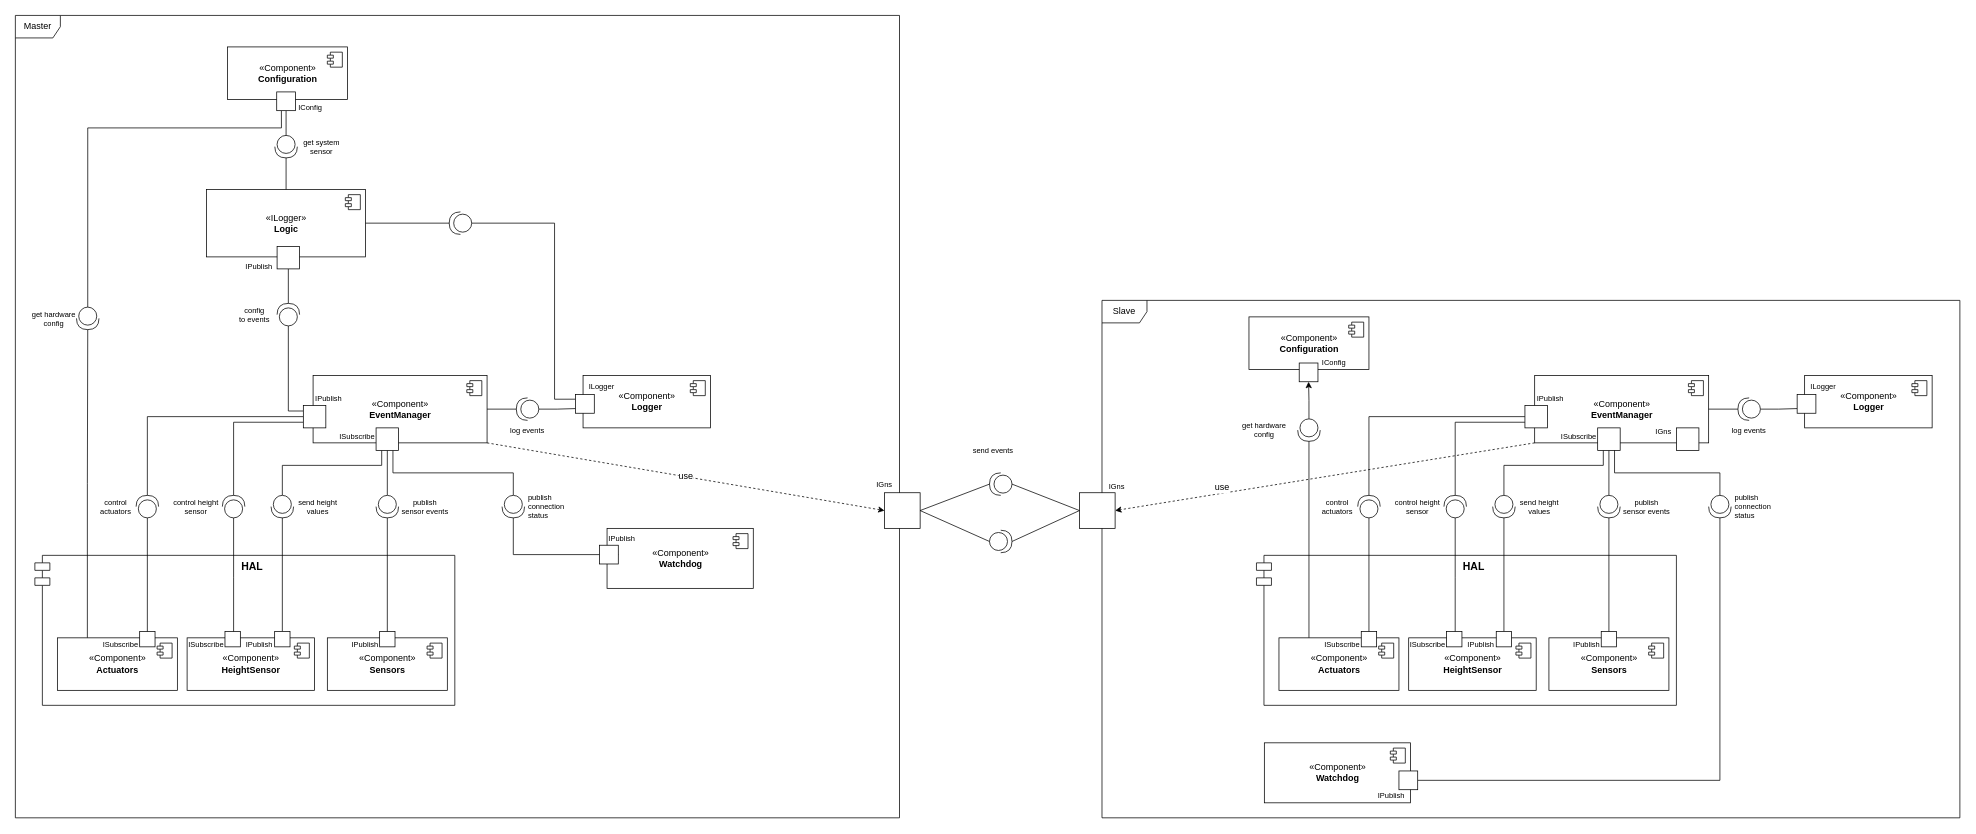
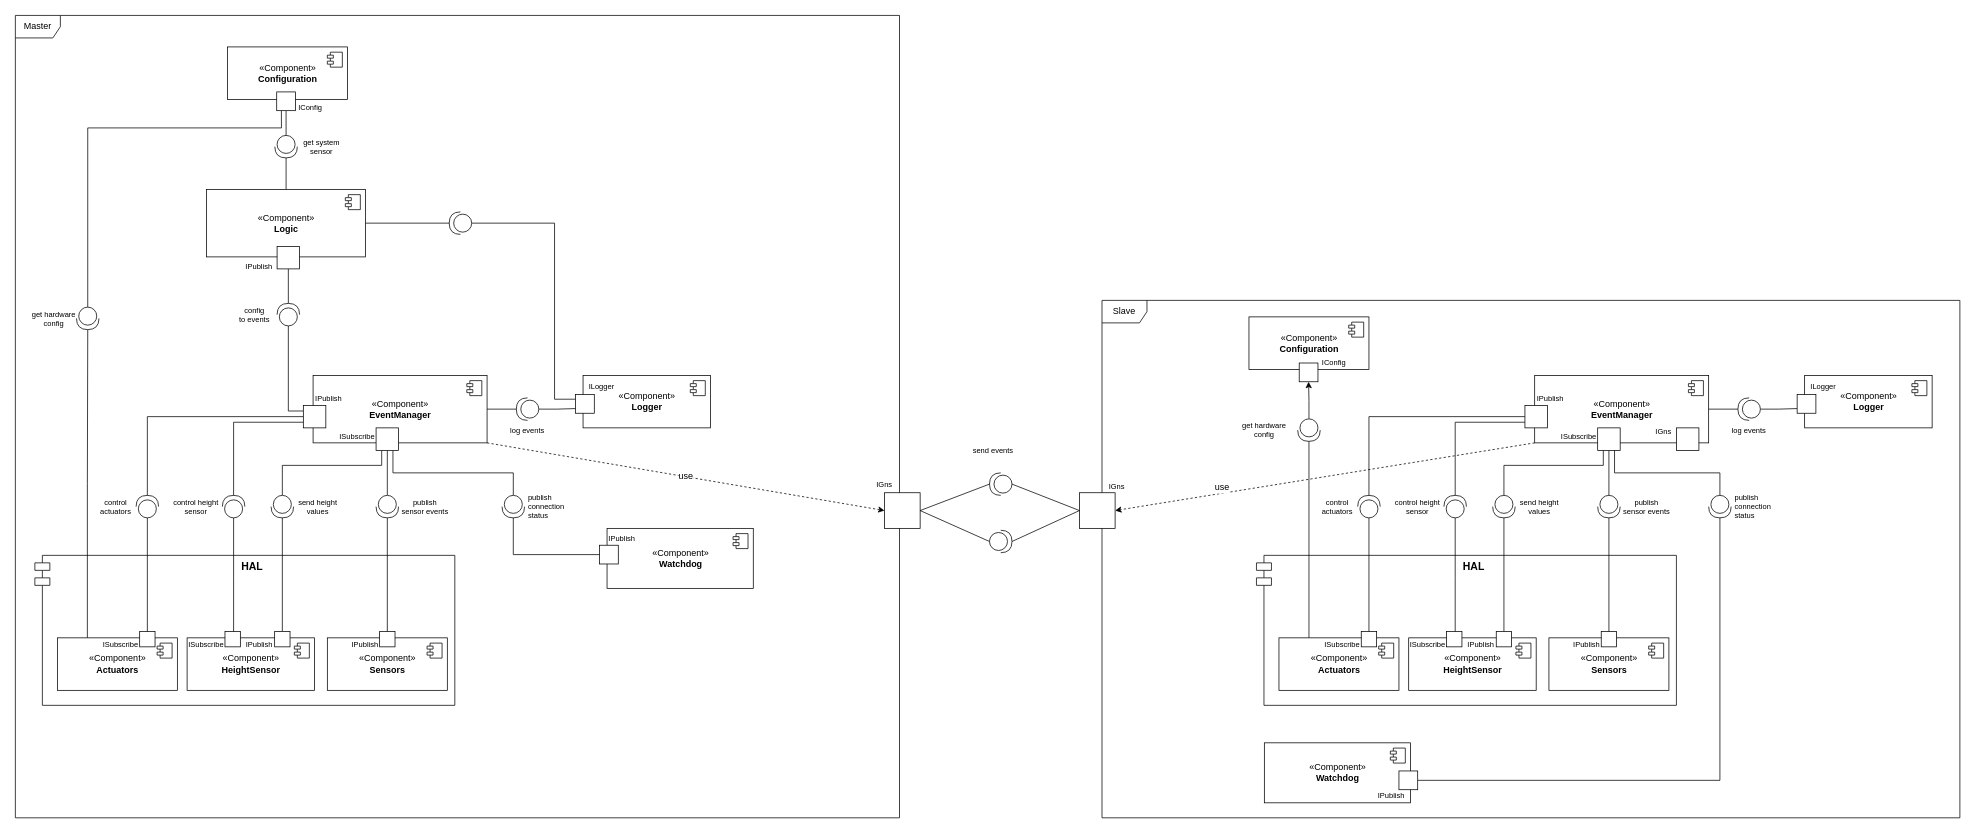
node "«ILogger» Logic": label "«ILogger» Logic" -> "«Component» Logic"
